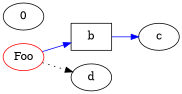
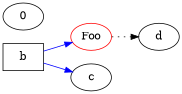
edge "Foo" -> "b": reversed
